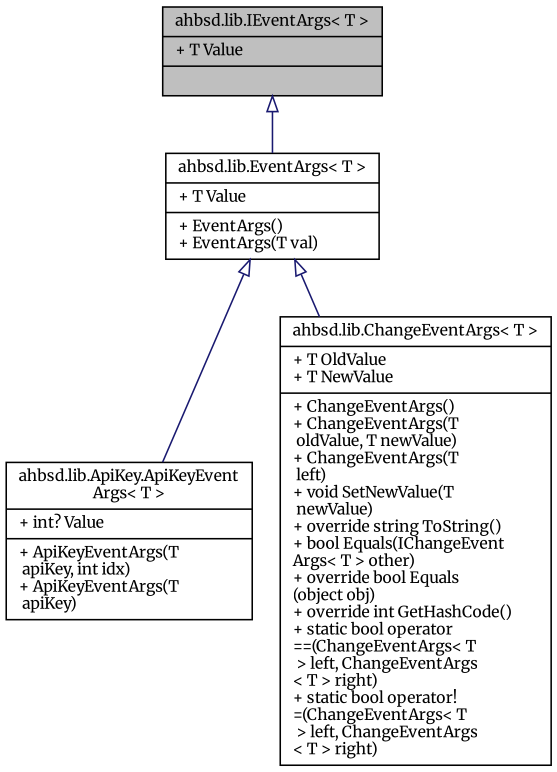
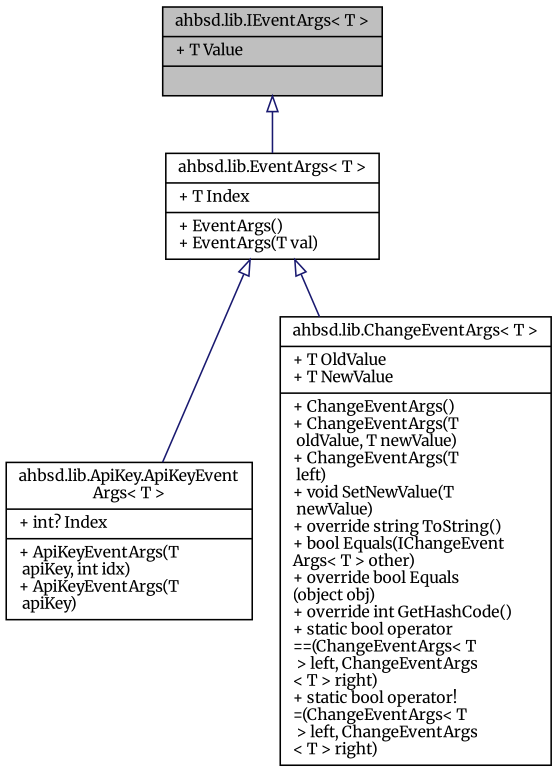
node "ahbsd.lib.EventArgs< T >": text "+ T Value" -> "+ T Index"
node "ahbsd.lib.ApiKey.ApiKeyEvent": text "+ int? Value" -> "+ int? Index"
